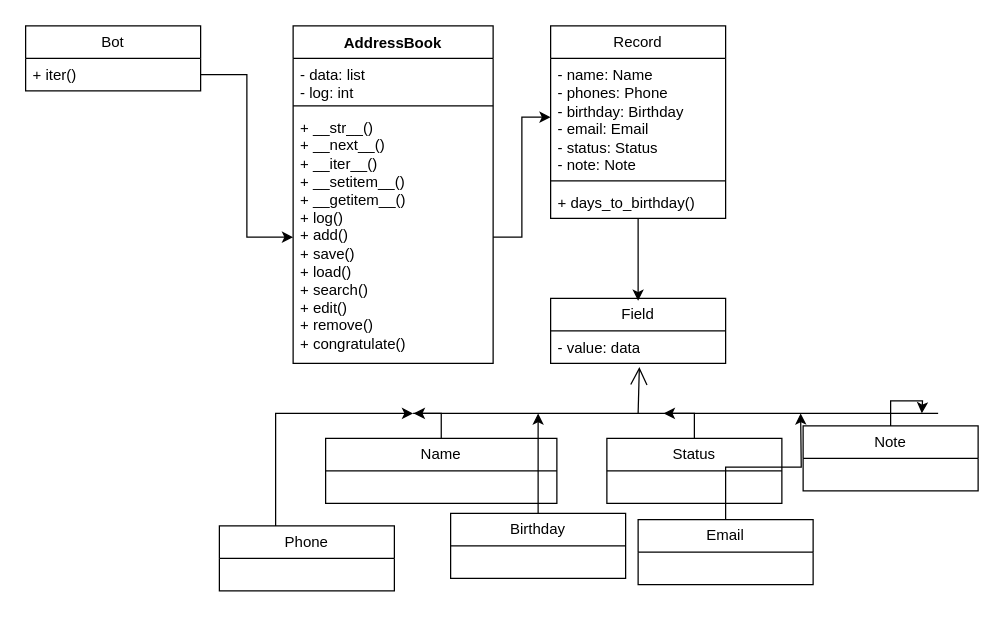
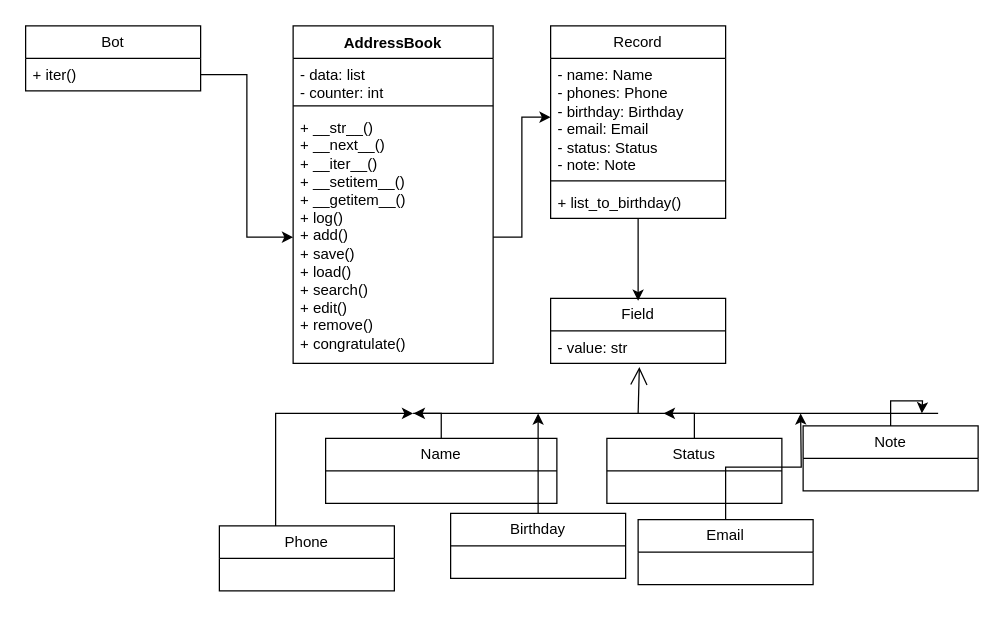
node "- data: list - log: int": label "- data: list - log: int" -> "- data: list - counter: int"
node "+ days_to_birthday()": label "+ days_to_birthday()" -> "+ list_to_birthday()"
node "- value: data": label "- value: data" -> "- value: str"
